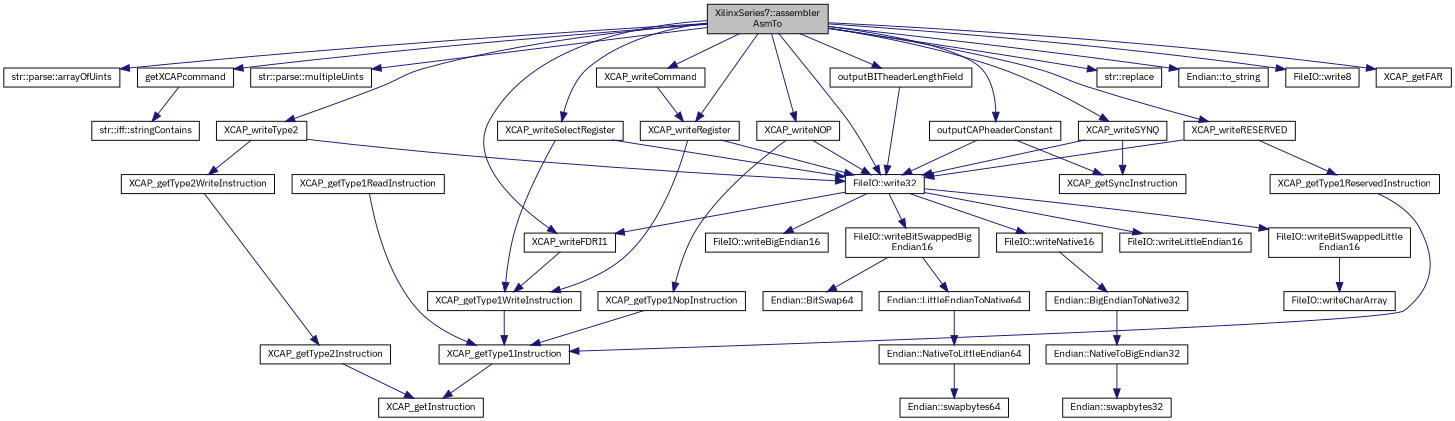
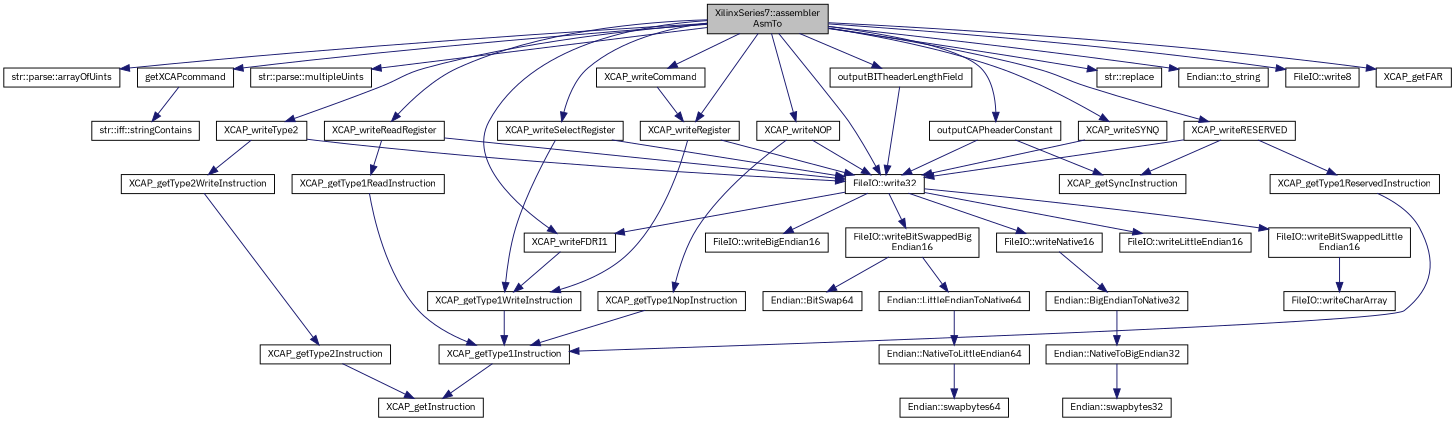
node "XCAP_writeReadRegister": added
edge "XCAP_writeSYNQ" -> "XCAP_getSyncInstruction": now "XCAP_writeRESERVED" -> "XCAP_getSyncInstruction"
